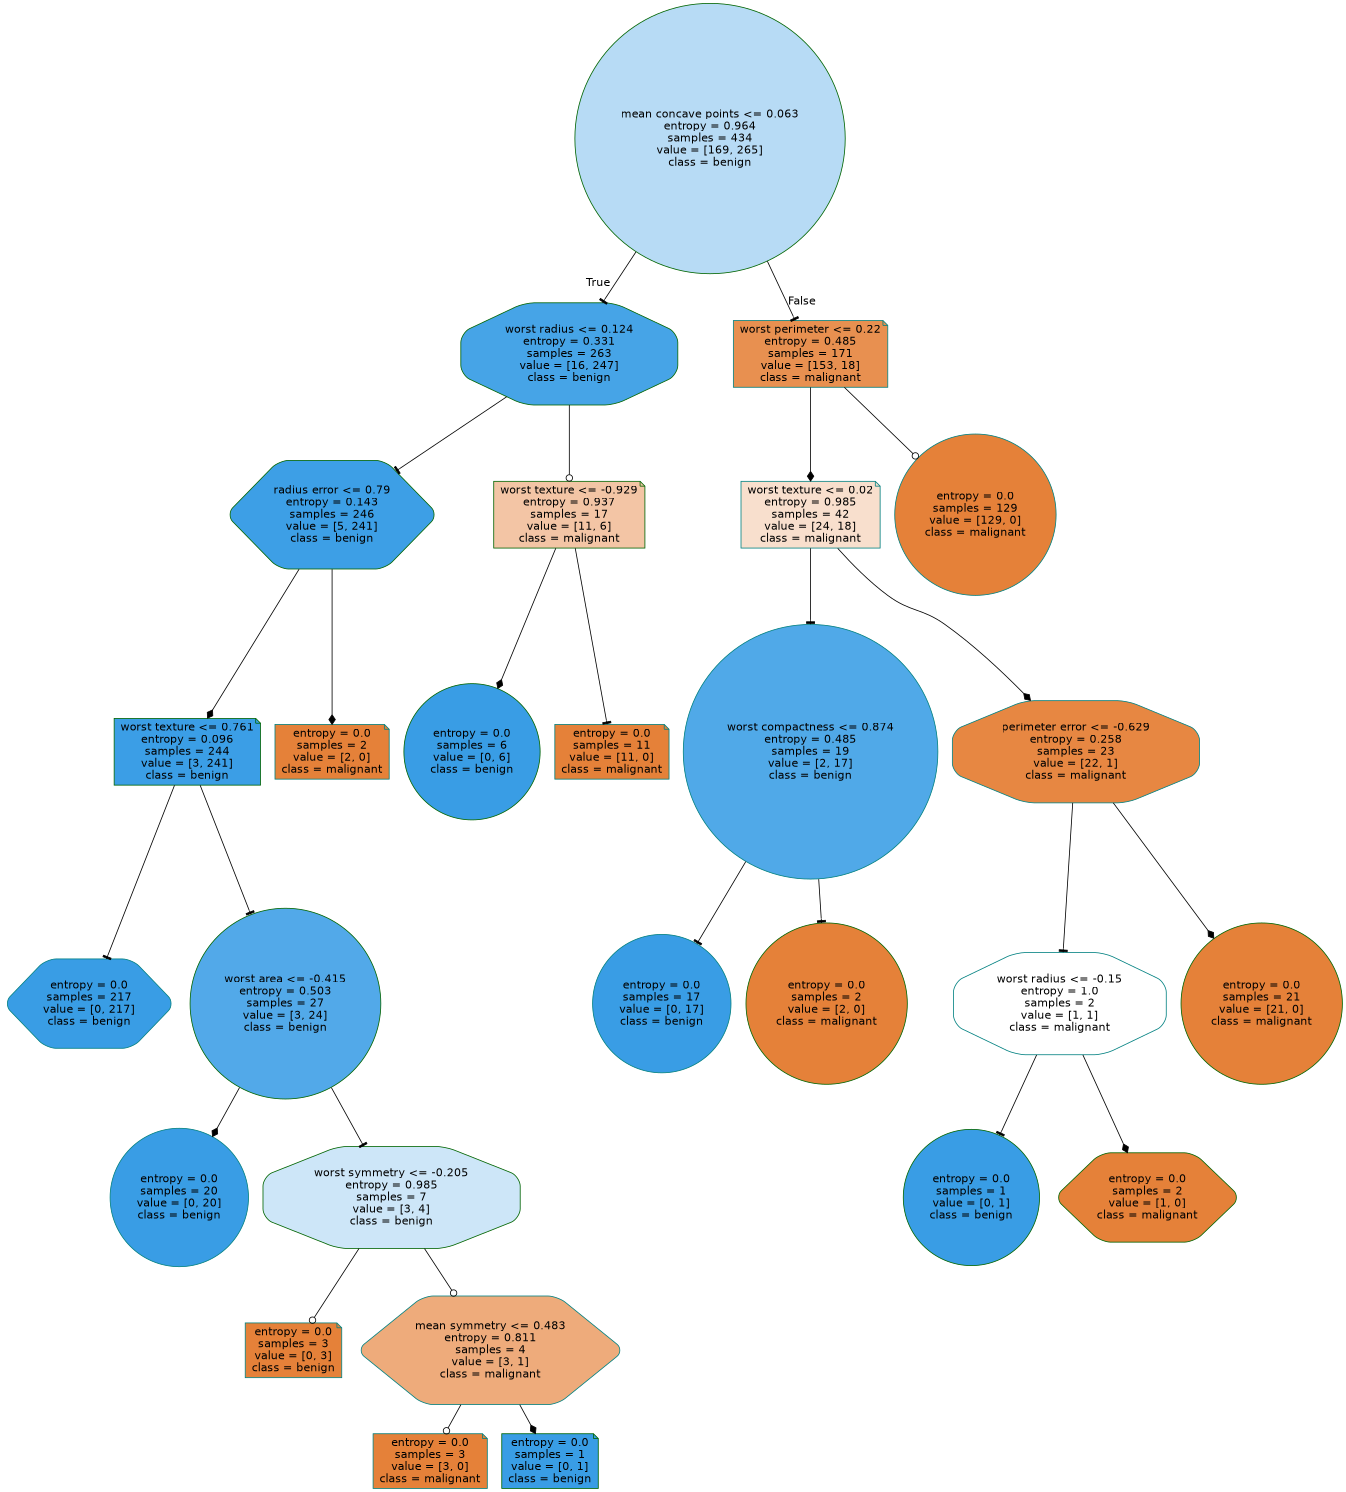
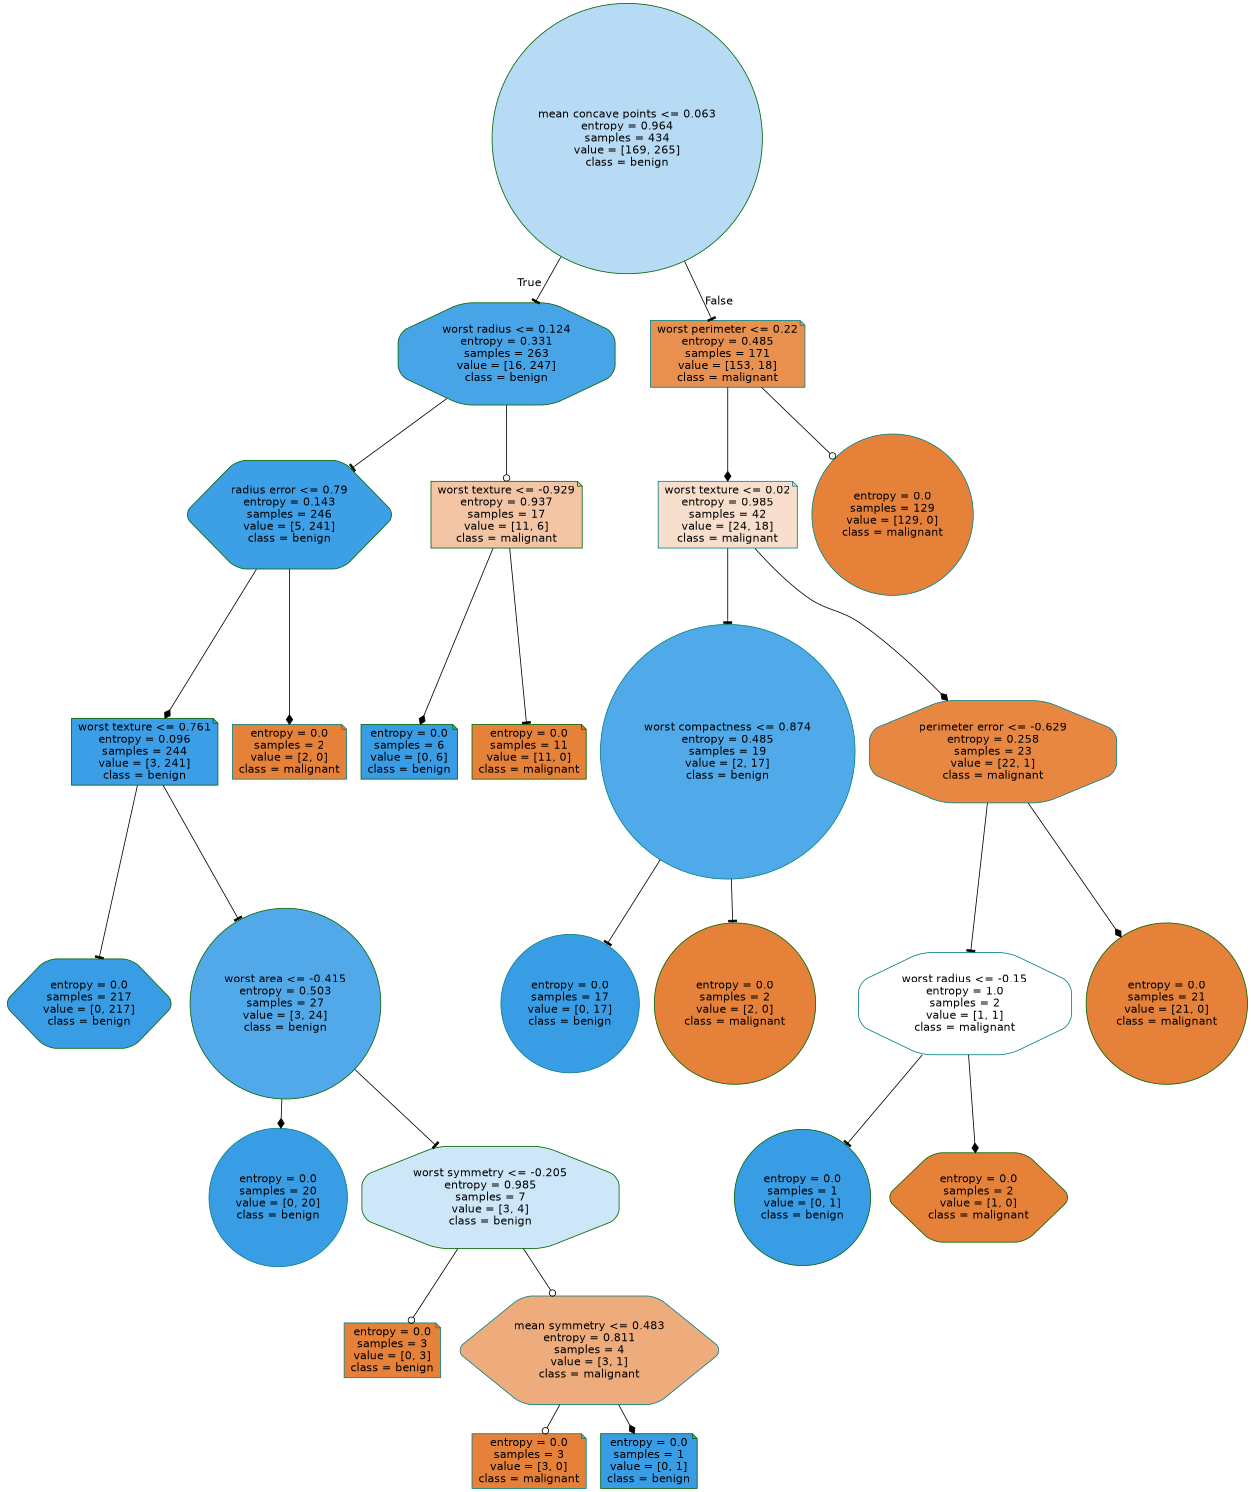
node "entropy = 0.0 samples = 6 value = [0, 6] class = benign": shape circle -> note
node "entropy = 0.0 samples = 11 value = [11, 0] class = malignant": color teal -> darkgreen
node "entropy = 0.0 samples = 217 value = [0, 217] class = benign": color teal -> darkgreen
